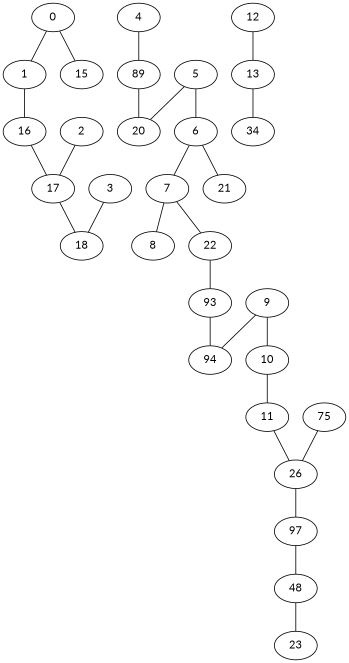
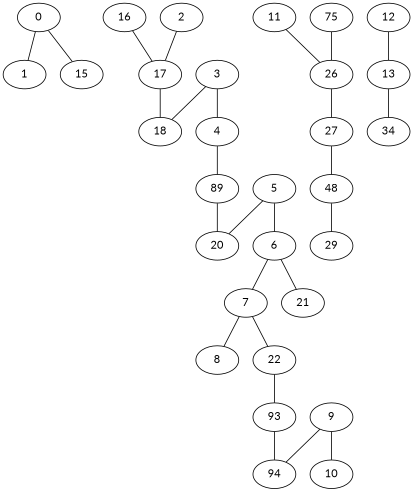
edge "1" -- "16": removed
edge "3" -- "4": added
edge "10" -- "11": removed
node "97": label "97" -> "27"
node "23": label "23" -> "29"
